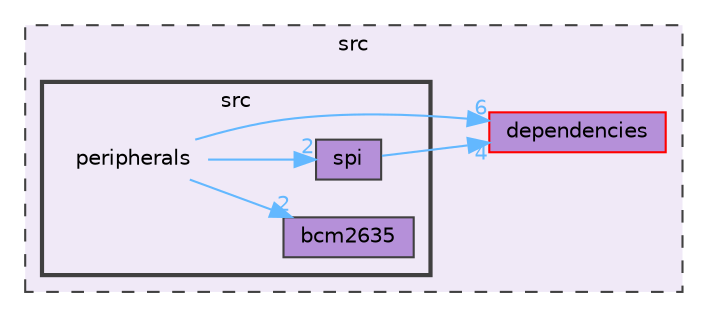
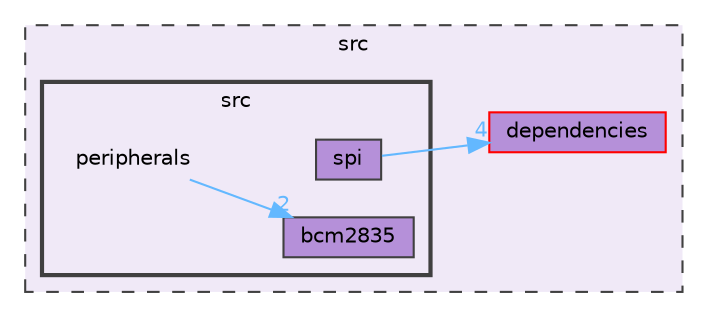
edge "peripherals" -> "dependencies": removed
edge "peripherals" -> "spi": removed
node "bcm2635": label "bcm2635" -> "bcm2835"
